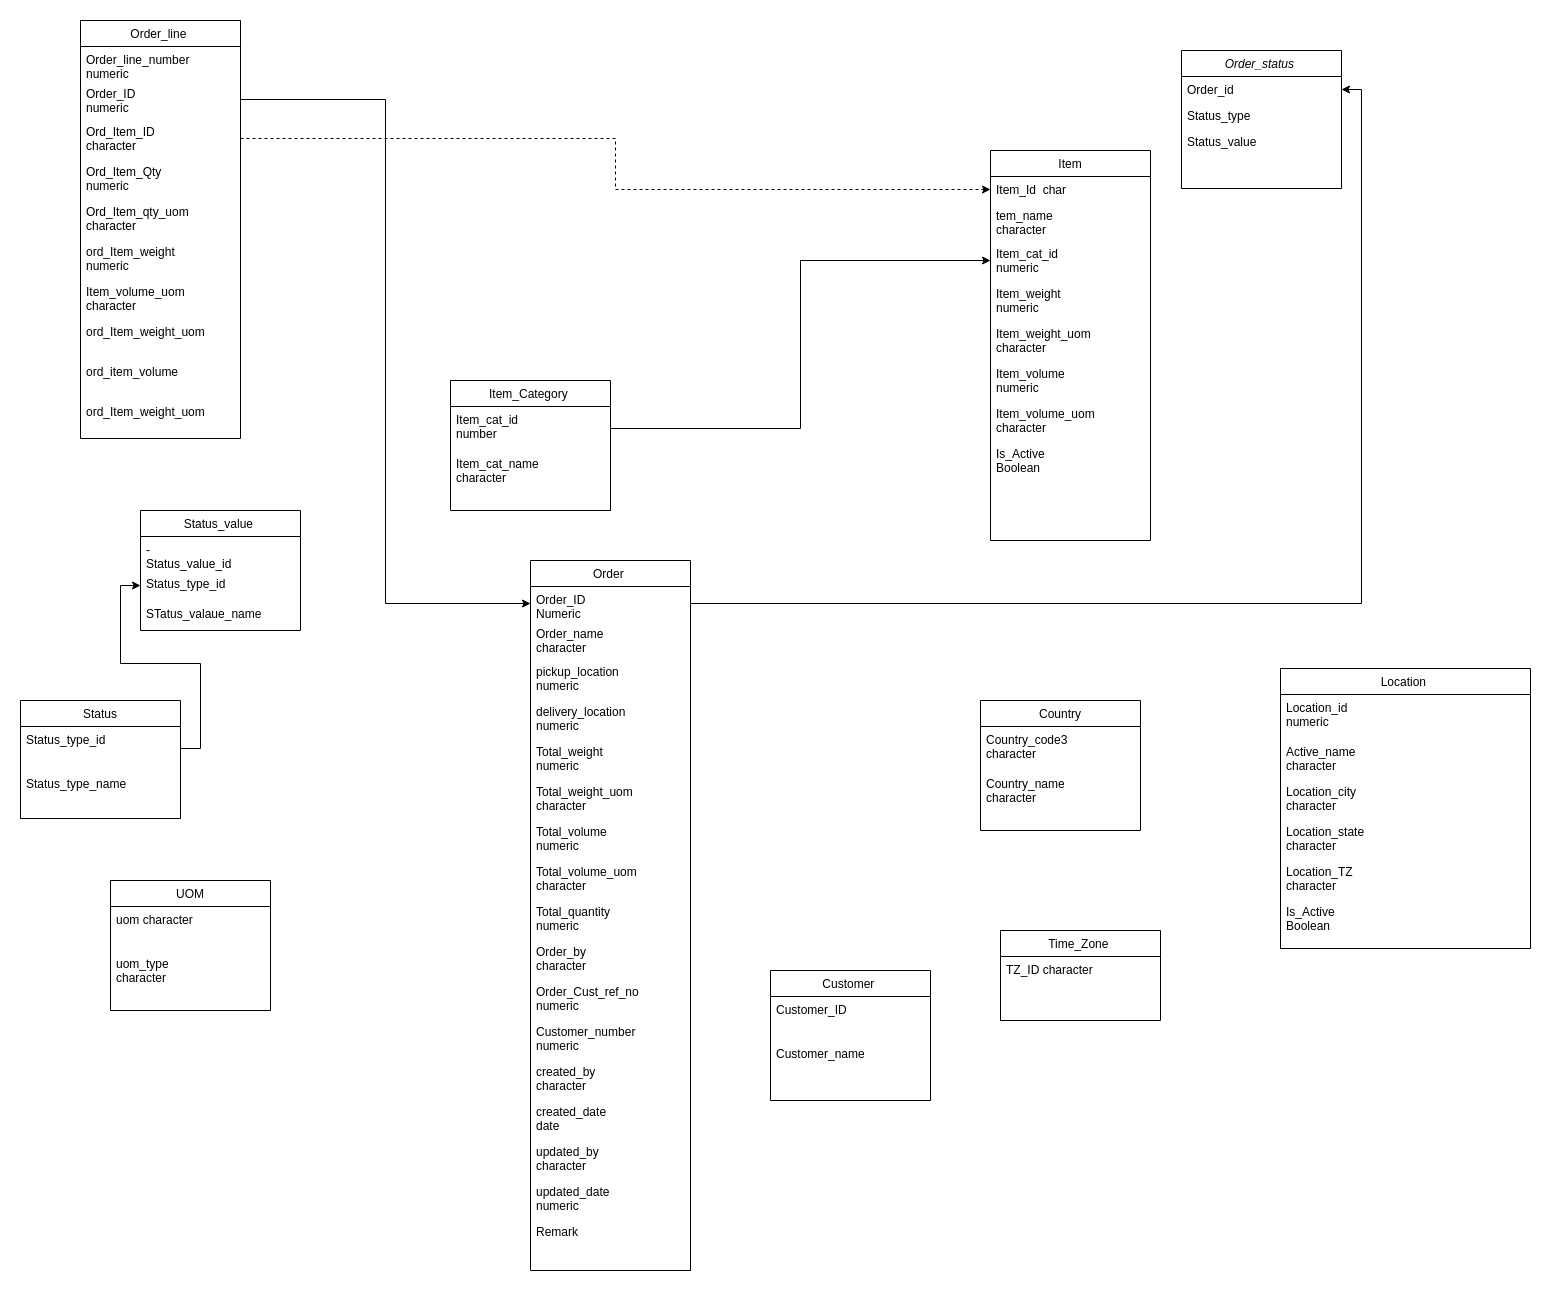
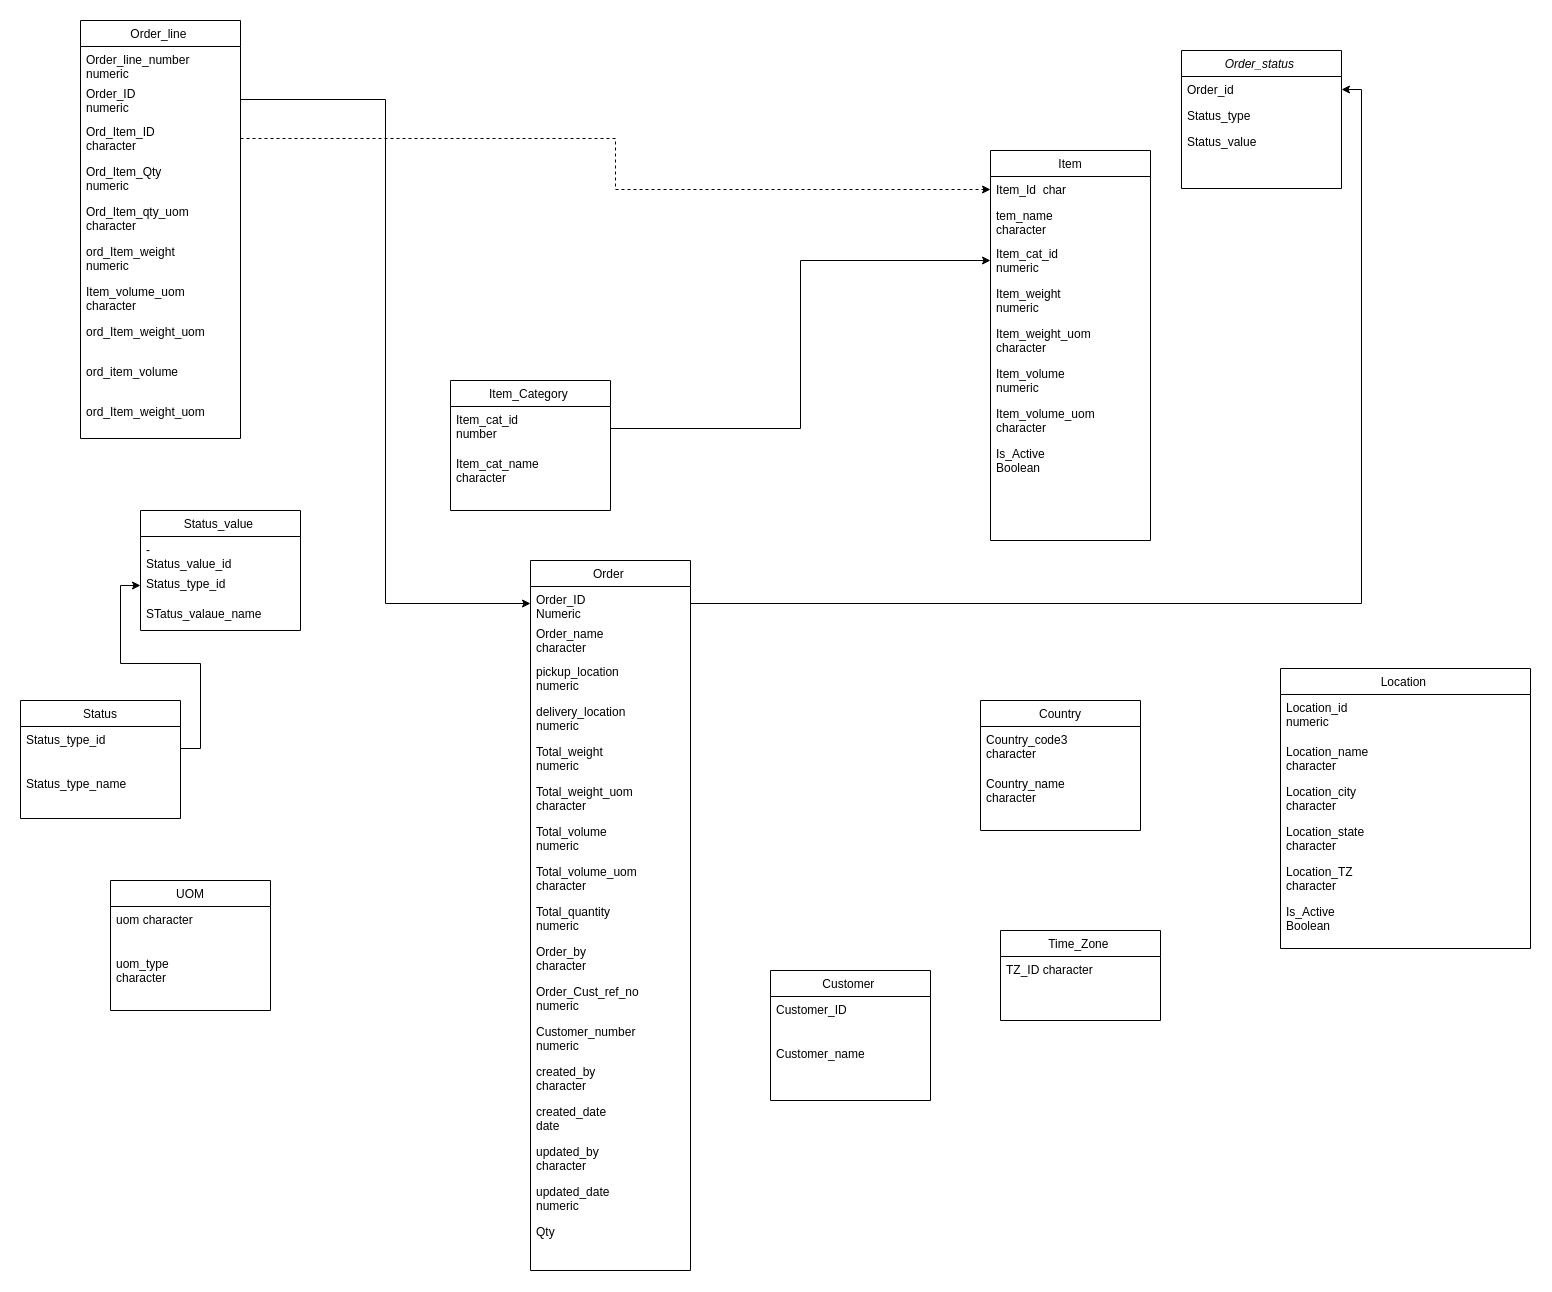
node "Active_name character": label "Active_name character" -> "Location_name character"
node "Remark": label "Remark" -> "Qty"
